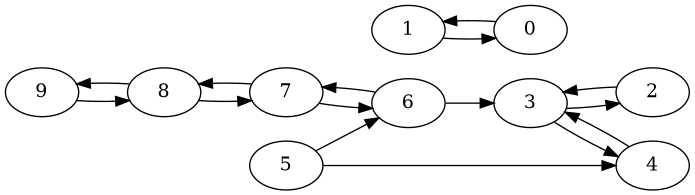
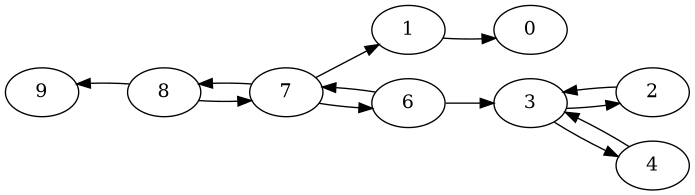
edge "0" -> "1": now "7" -> "1"
edge "9" -> "8": removed
node "5": removed
